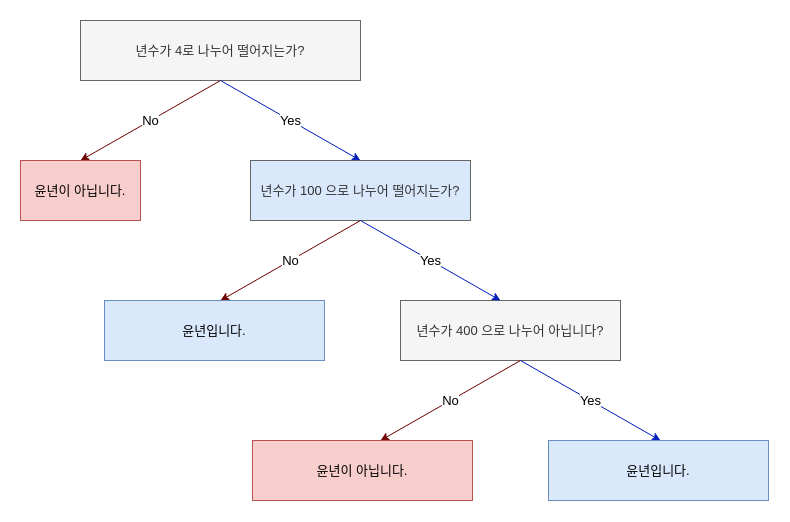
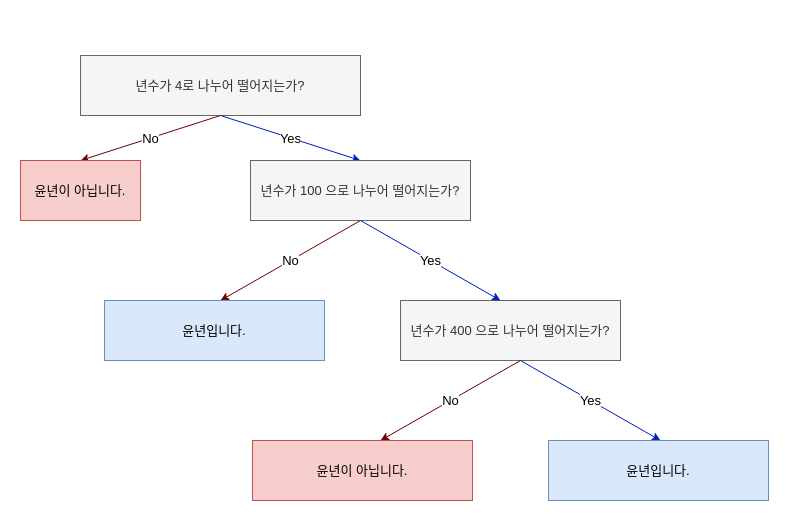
node "년수가 4로 나누어 떨어지는가?": moved (221, 51) -> (221, 86)
node "년수가 100 으로 나누어 떨어지는가?": fillcolor #dae8fc -> #f5f5f5
node "년수가 400 으로 나누어 아닙니다?": label "년수가 400 으로 나누어 아닙니다?" -> "년수가 400 으로 나누어 떨어지는가?"
